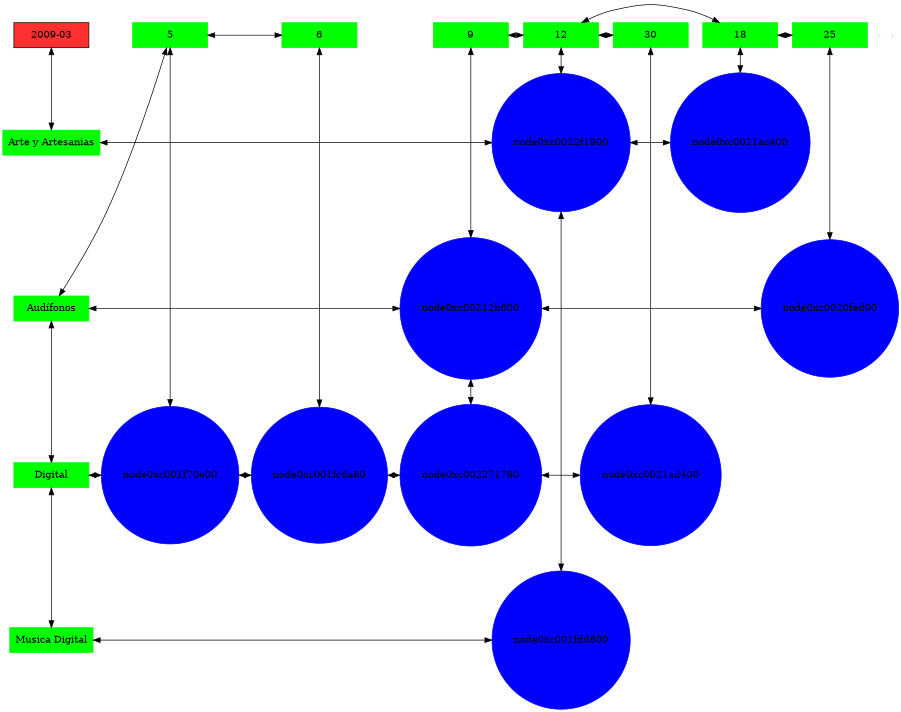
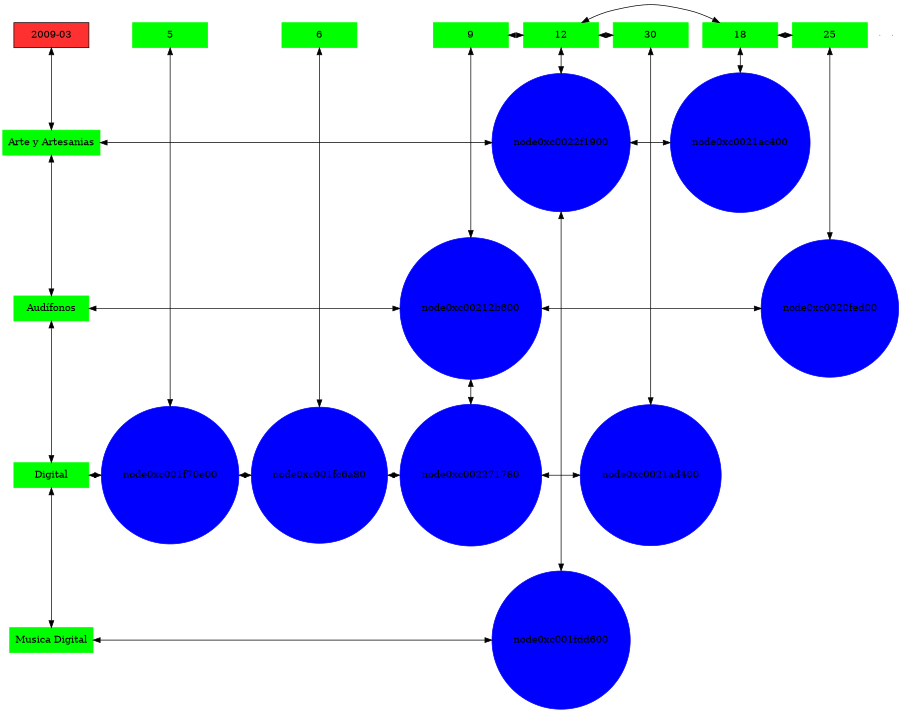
edge "5" -- "6": removed
edge "5" -- "Audífonos": now "Arte y Artesanias" -- "Audífonos"
